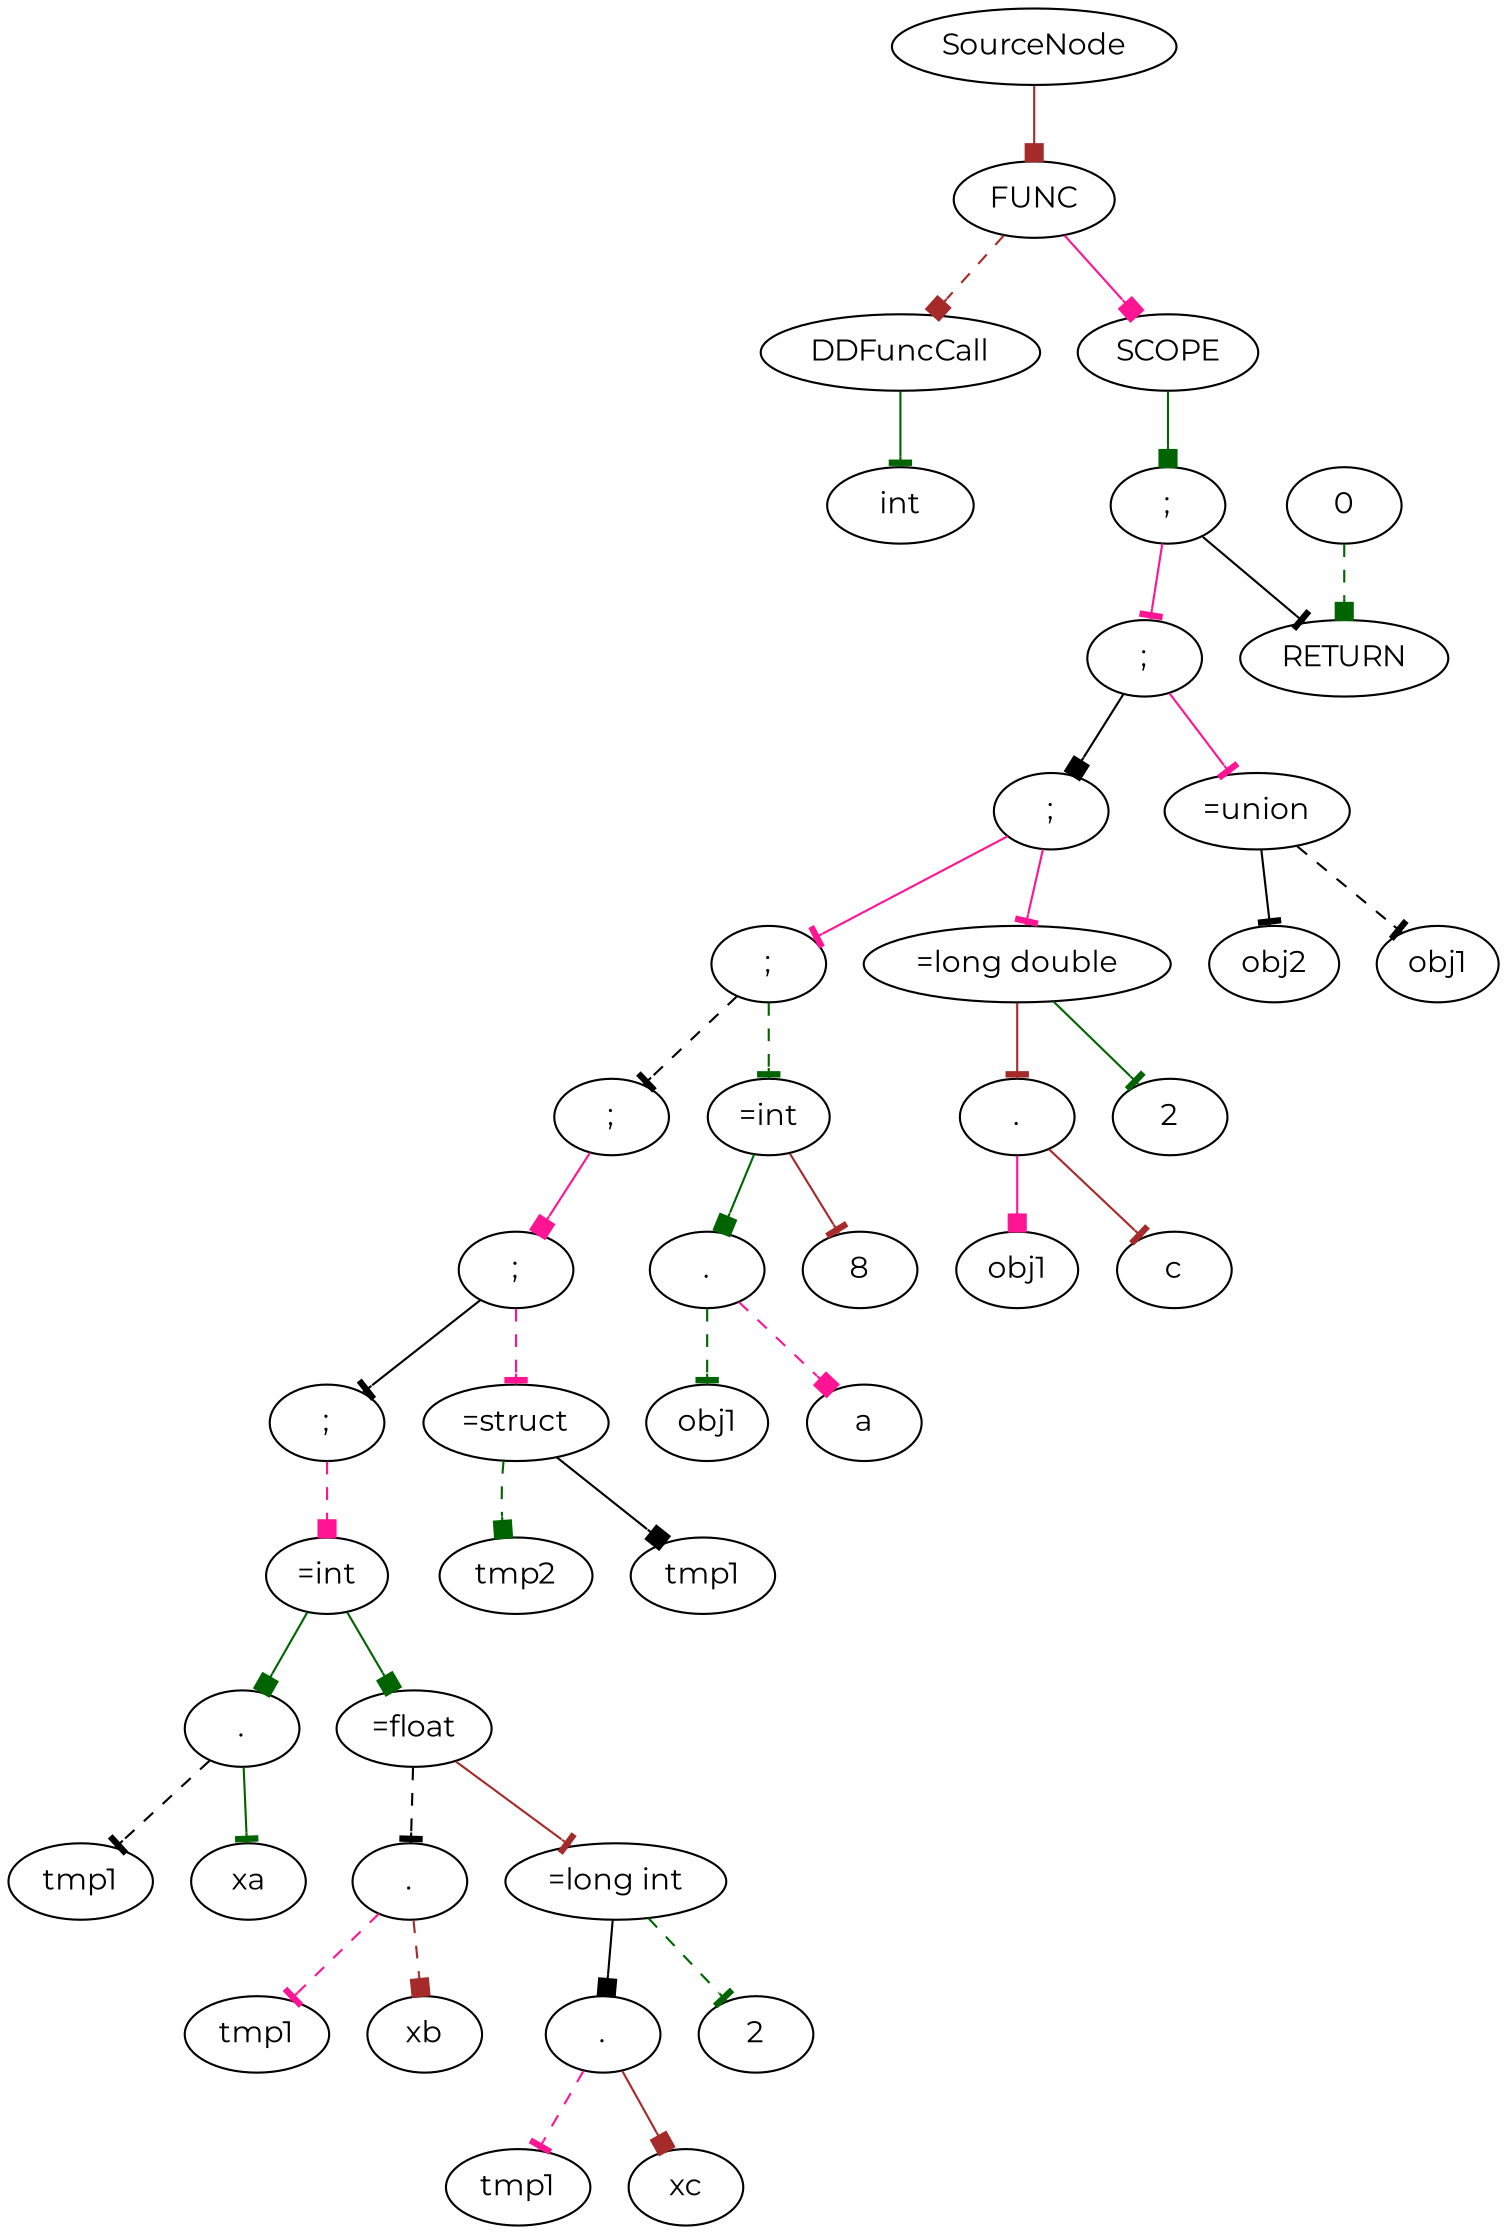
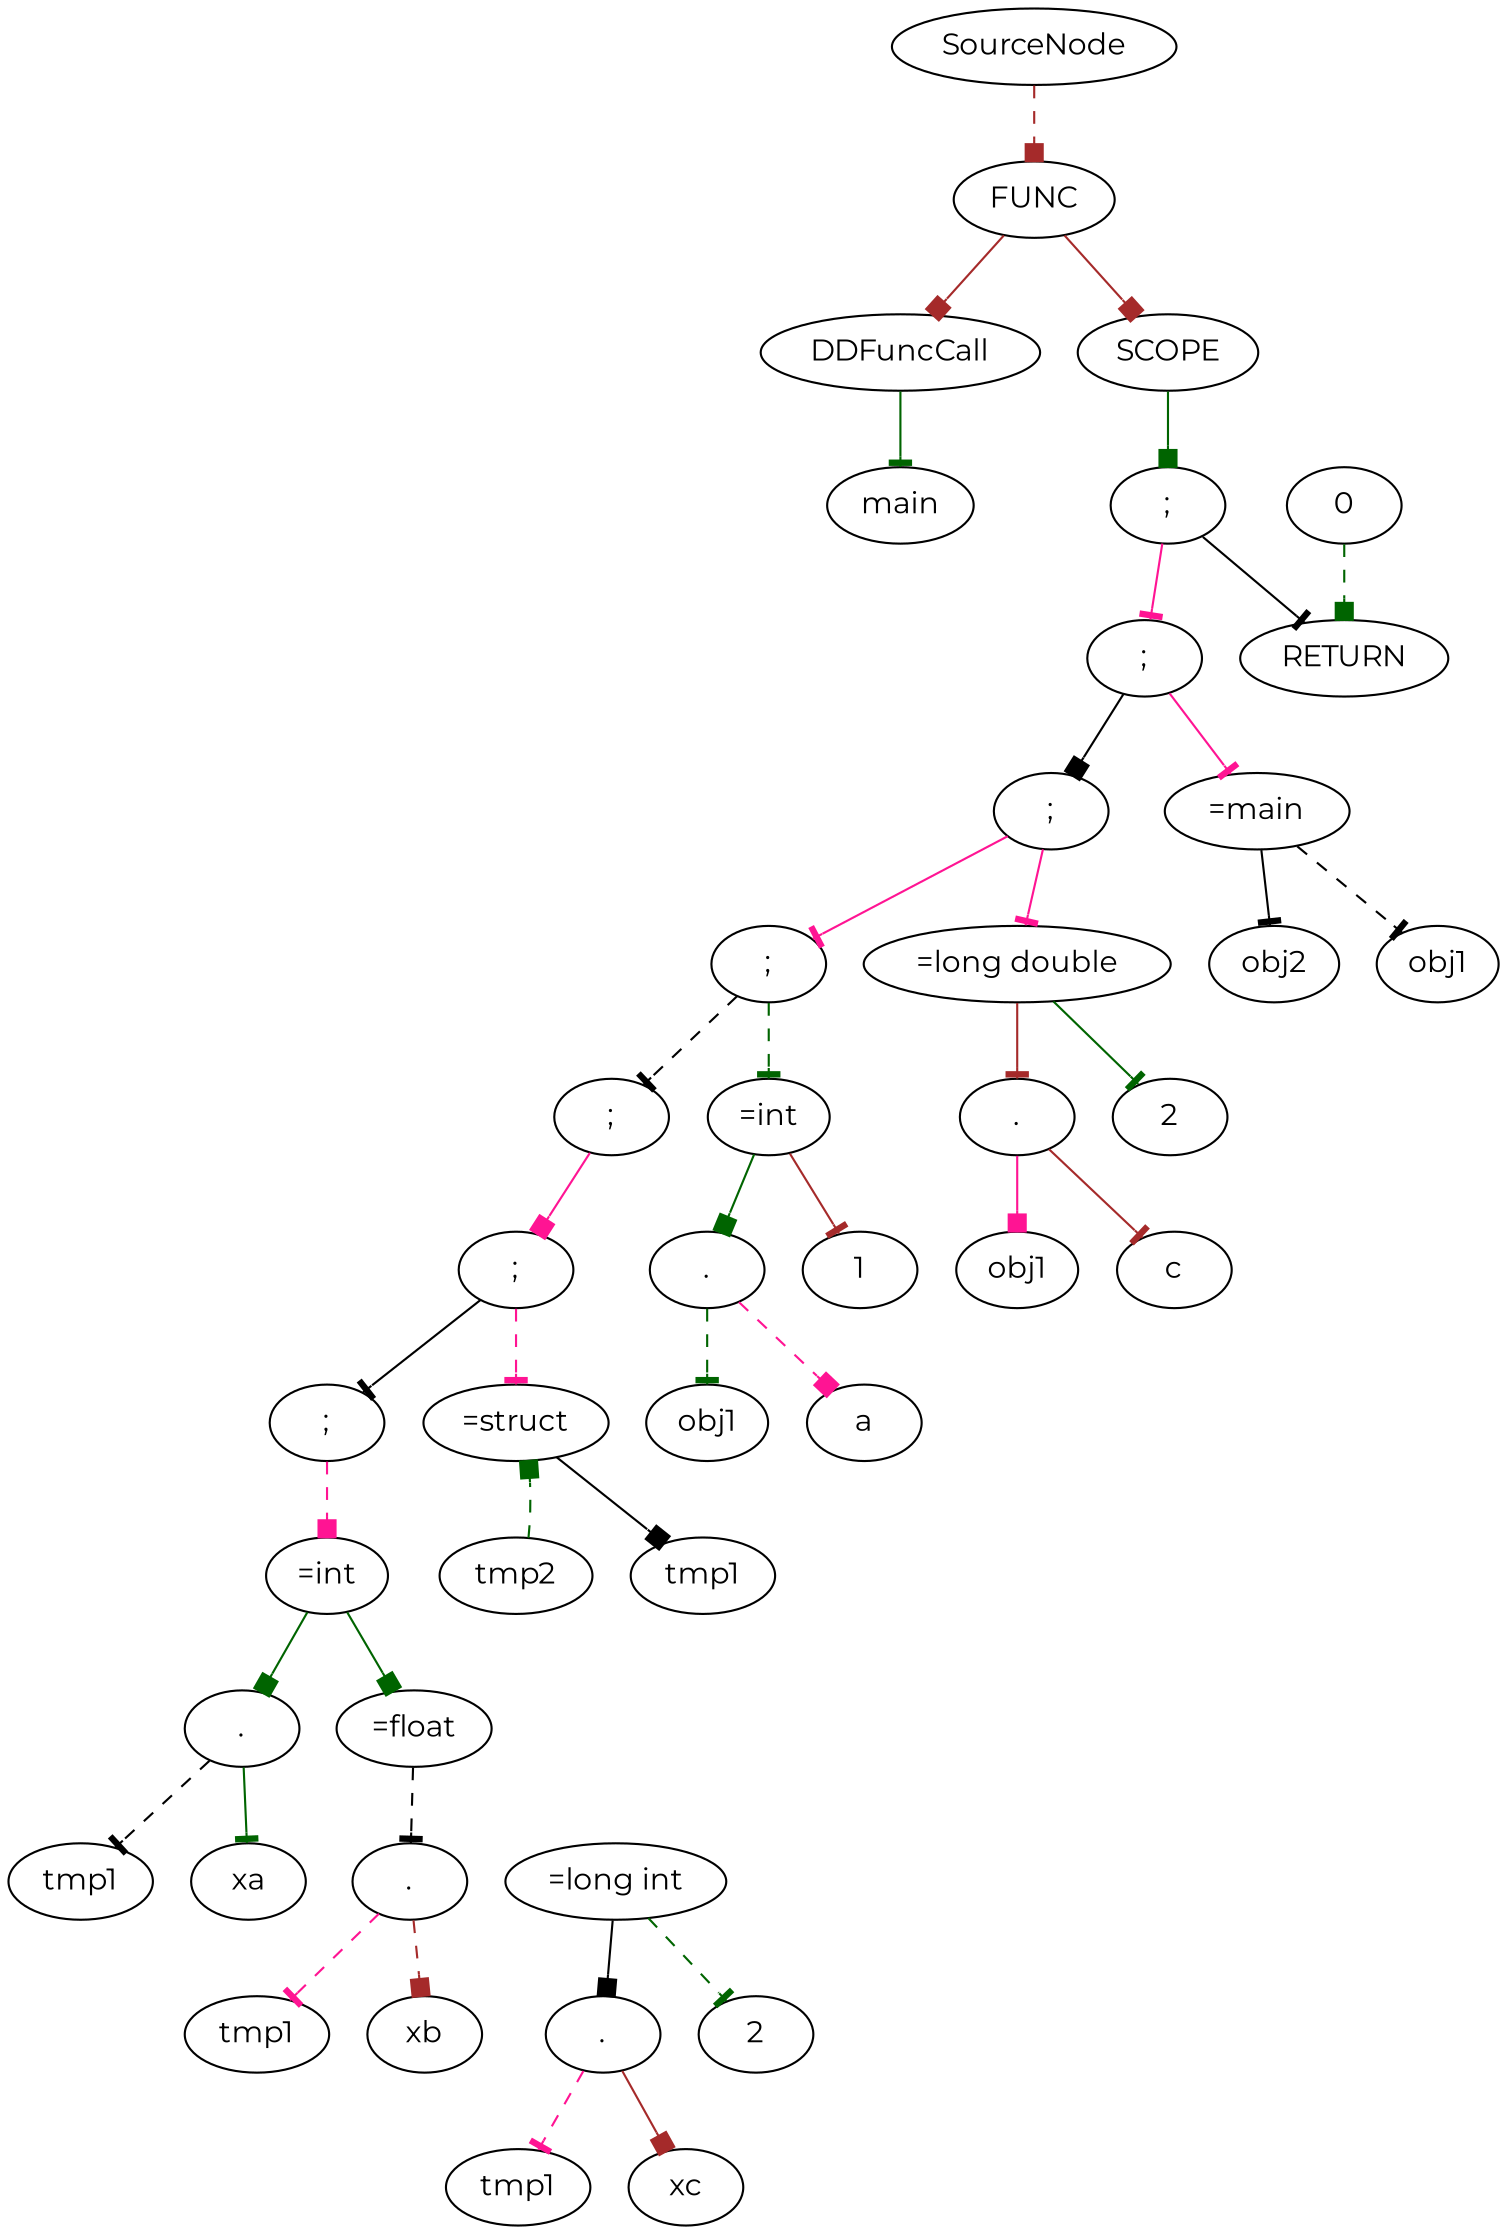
edge "SourceNode" -> "FUNC": style solid -> dashed
edge "FUNC" -> "DDFuncCall": style dashed -> solid
edge "FUNC" -> "SCOPE": color deeppink -> brown
node "int": label "int" -> "main"
node "=union": label "=union" -> "=main"
node "8": label "8" -> "1"
edge "=struct" -> "tmp2": reversed
edge "=float" -> "=long int": removed
